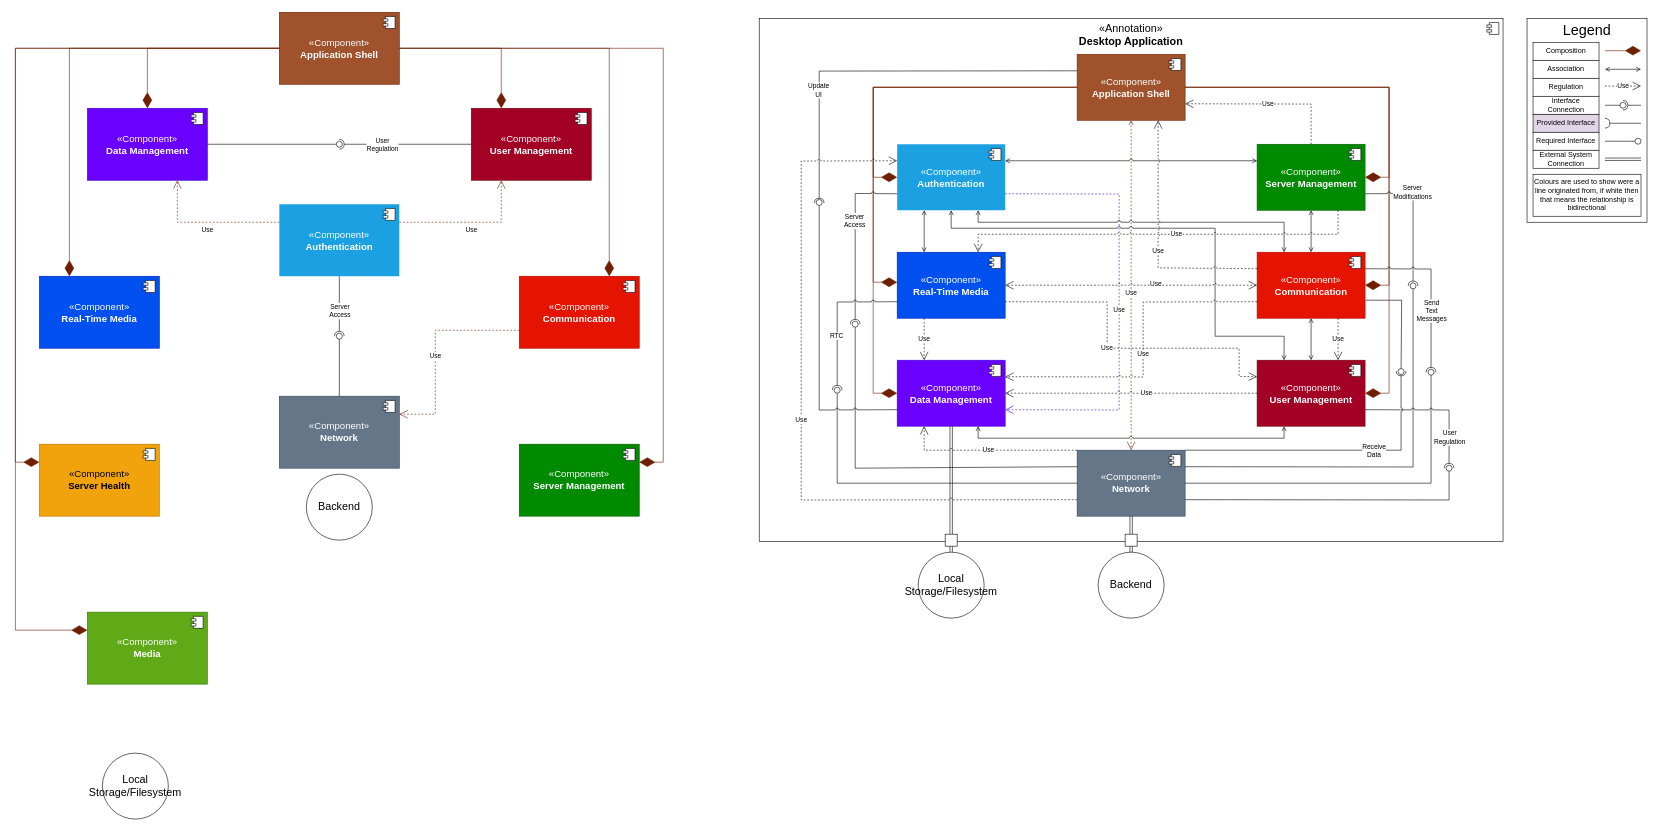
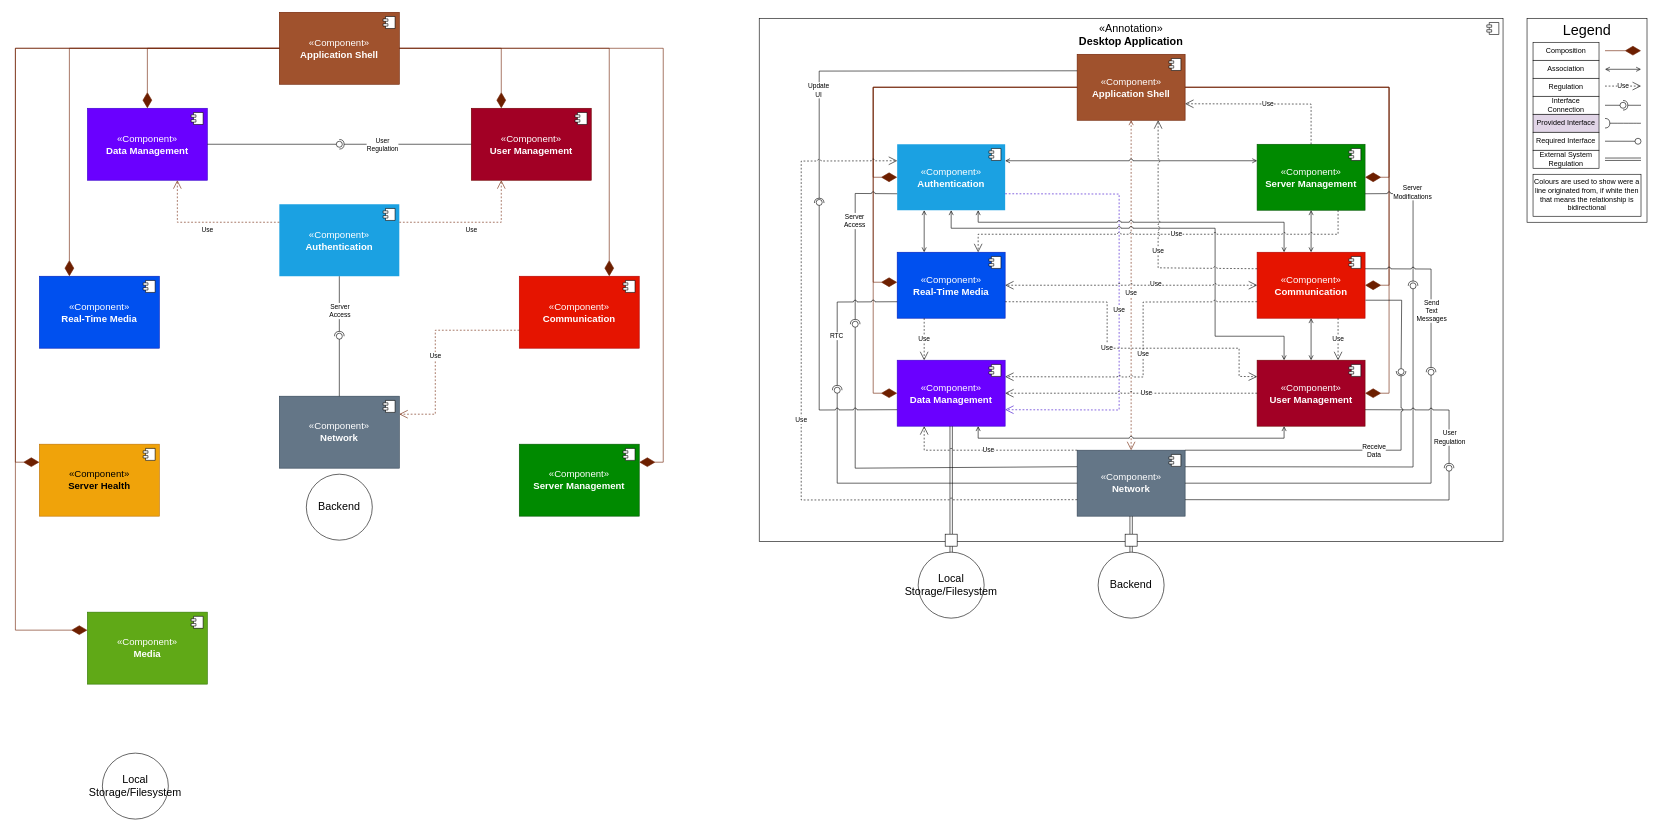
node "External System Connection": label "External System Connection" -> "External System Regulation"
